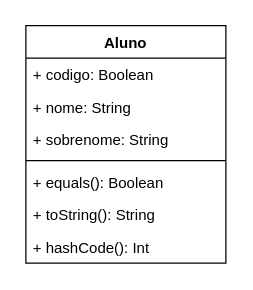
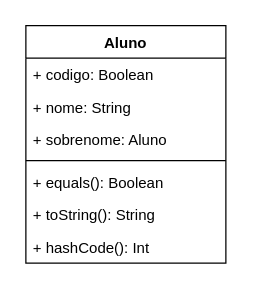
node "+ sobrenome: String": label "+ sobrenome: String" -> "+ sobrenome: Aluno"
